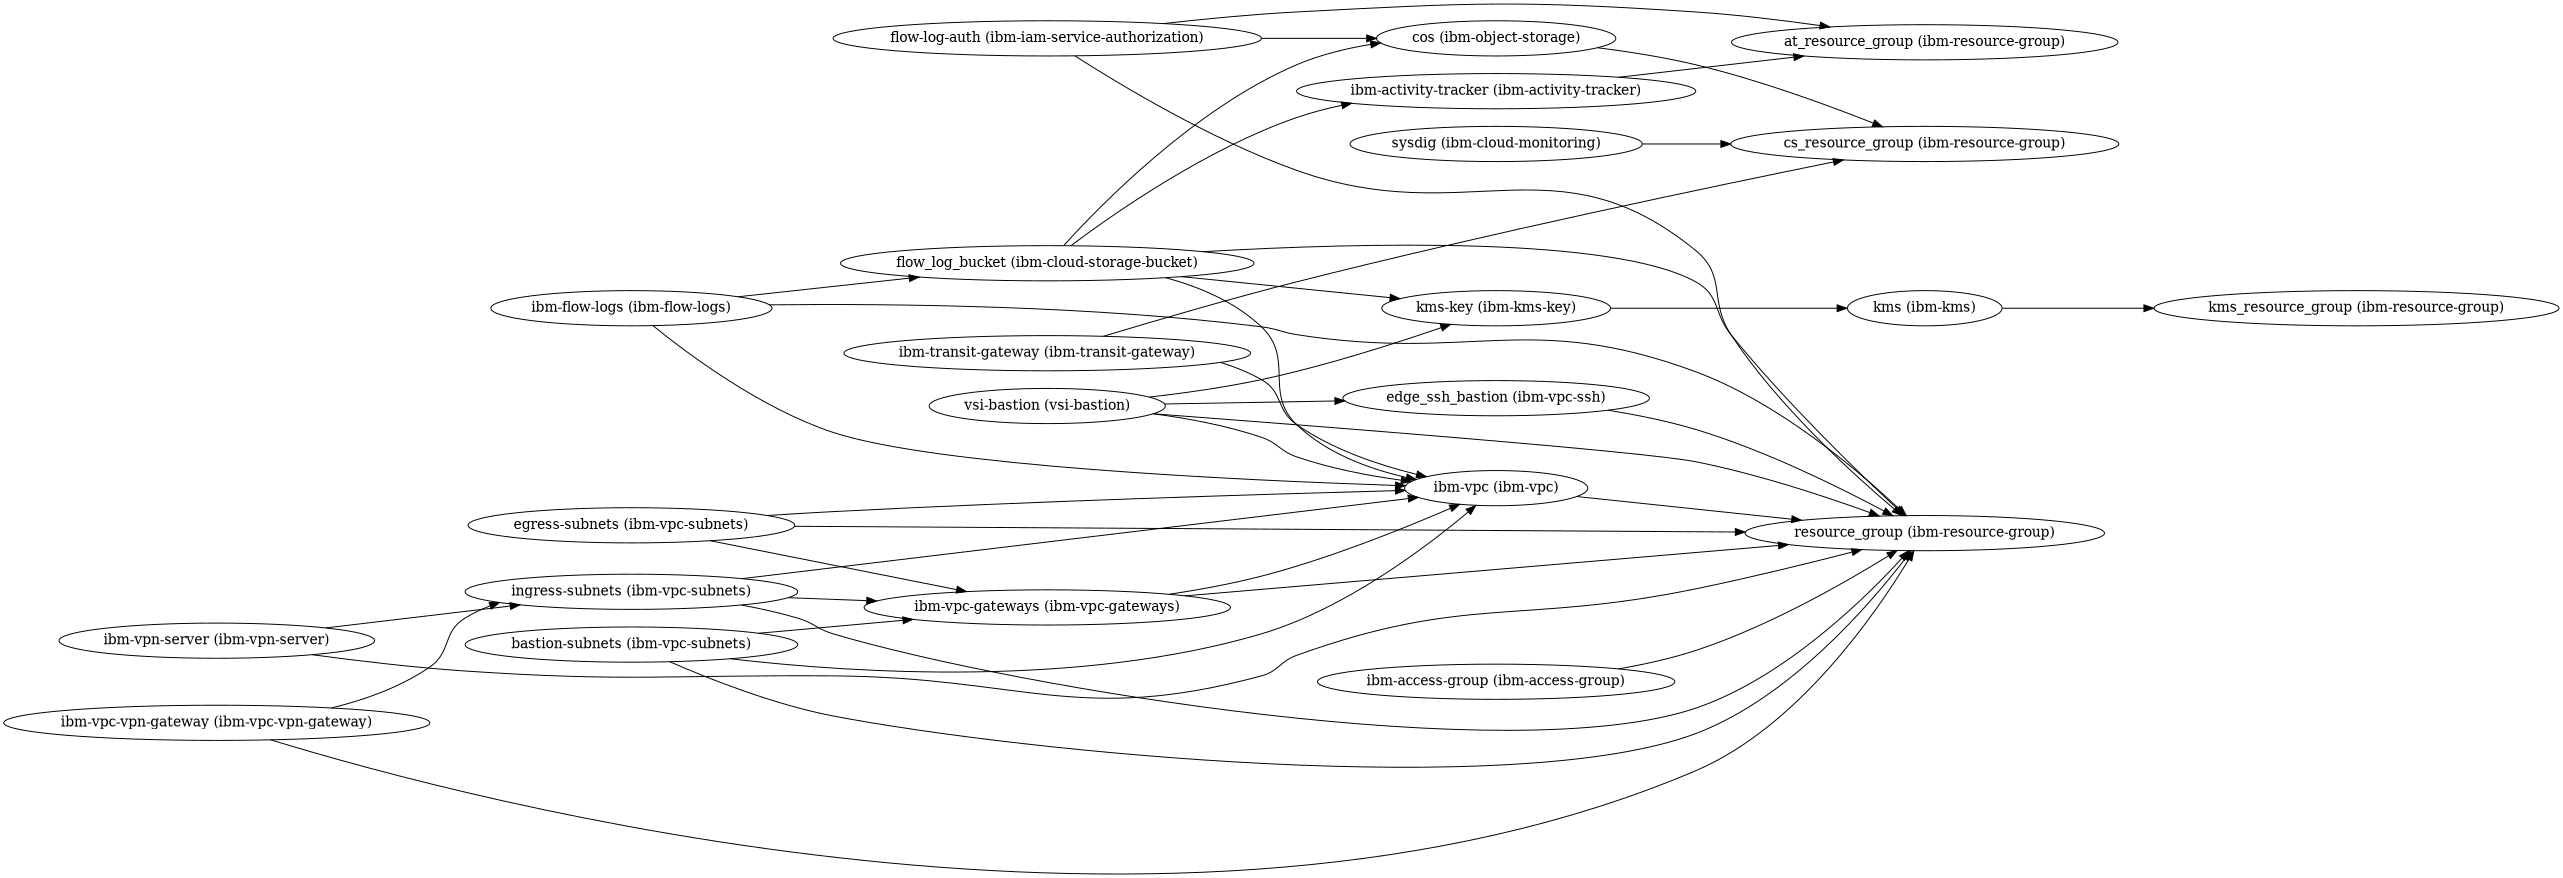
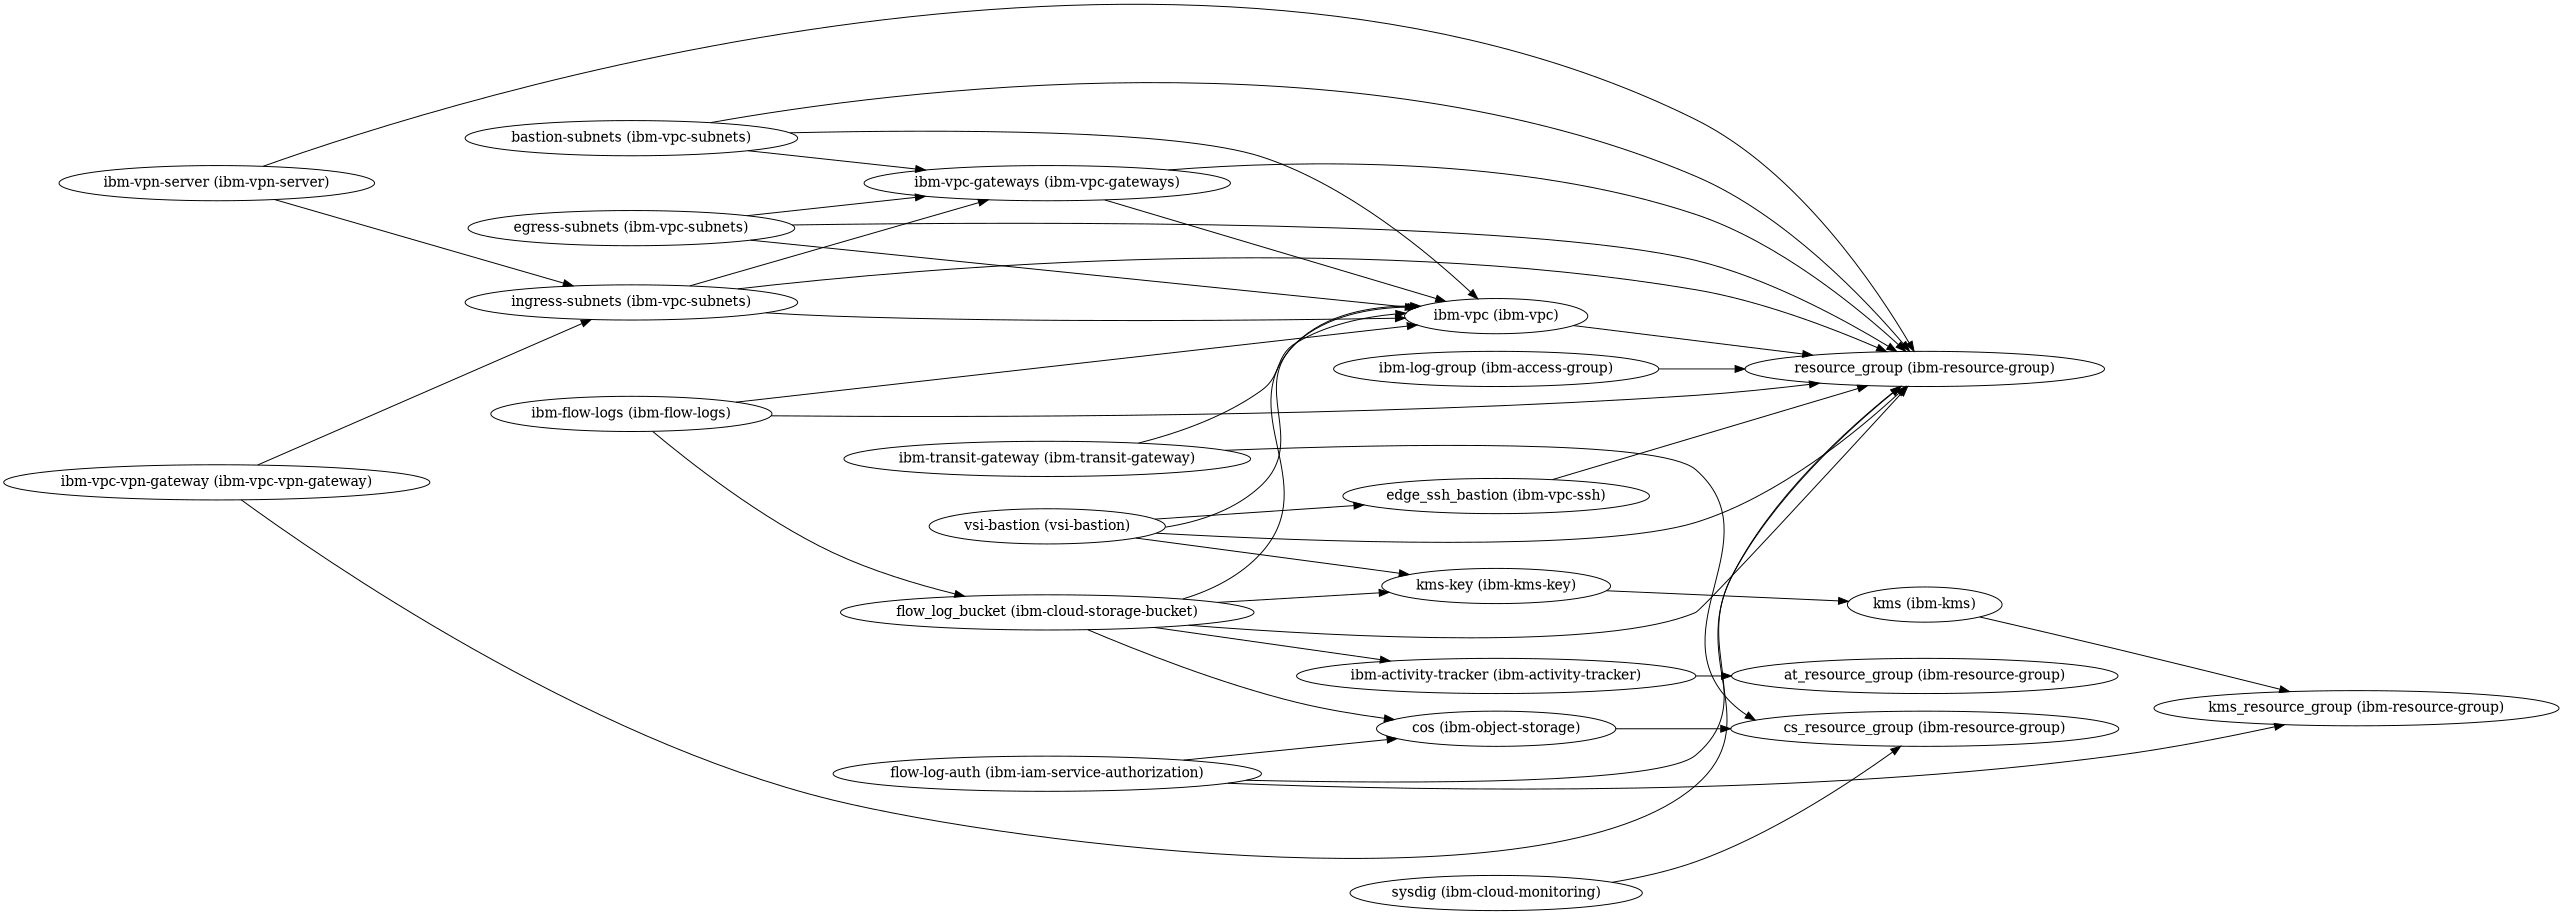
edge "flow-log-auth (ibm-iam-service-authorization)" -> "at_resource_group (ibm-resource-group)": now "flow-log-auth (ibm-iam-service-authorization)" -> "kms_resource_group (ibm-resource-group)"
node "ibm-access-group (ibm-access-group)": label "ibm-access-group (ibm-access-group)" -> "ibm-log-group (ibm-access-group)"
